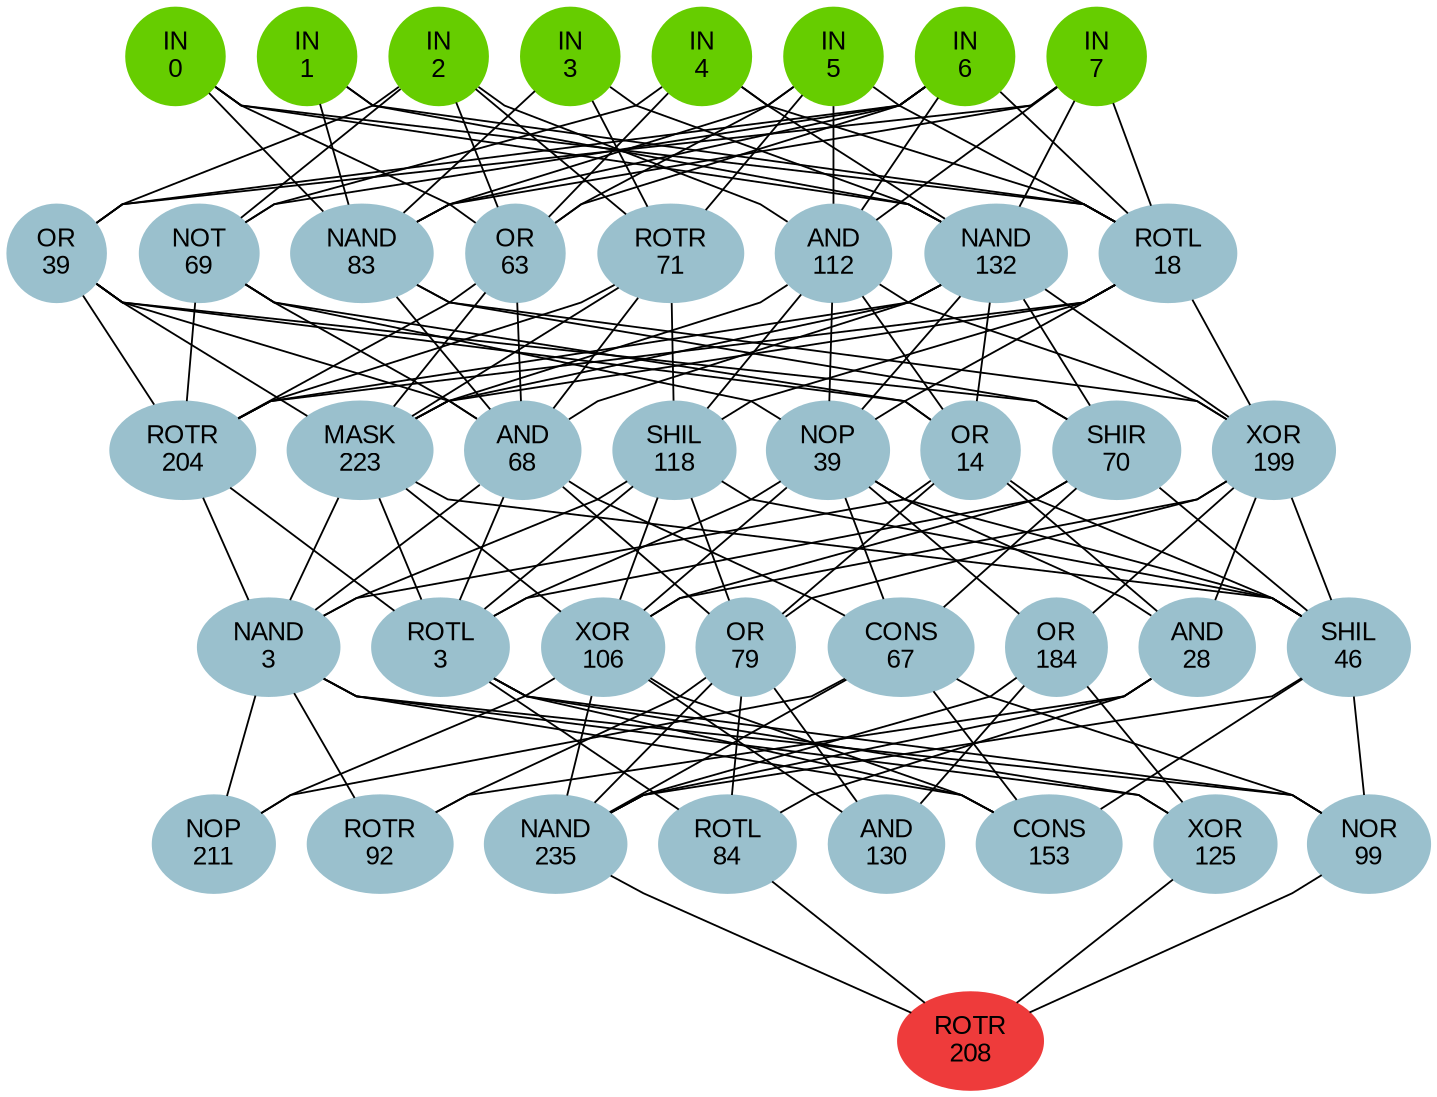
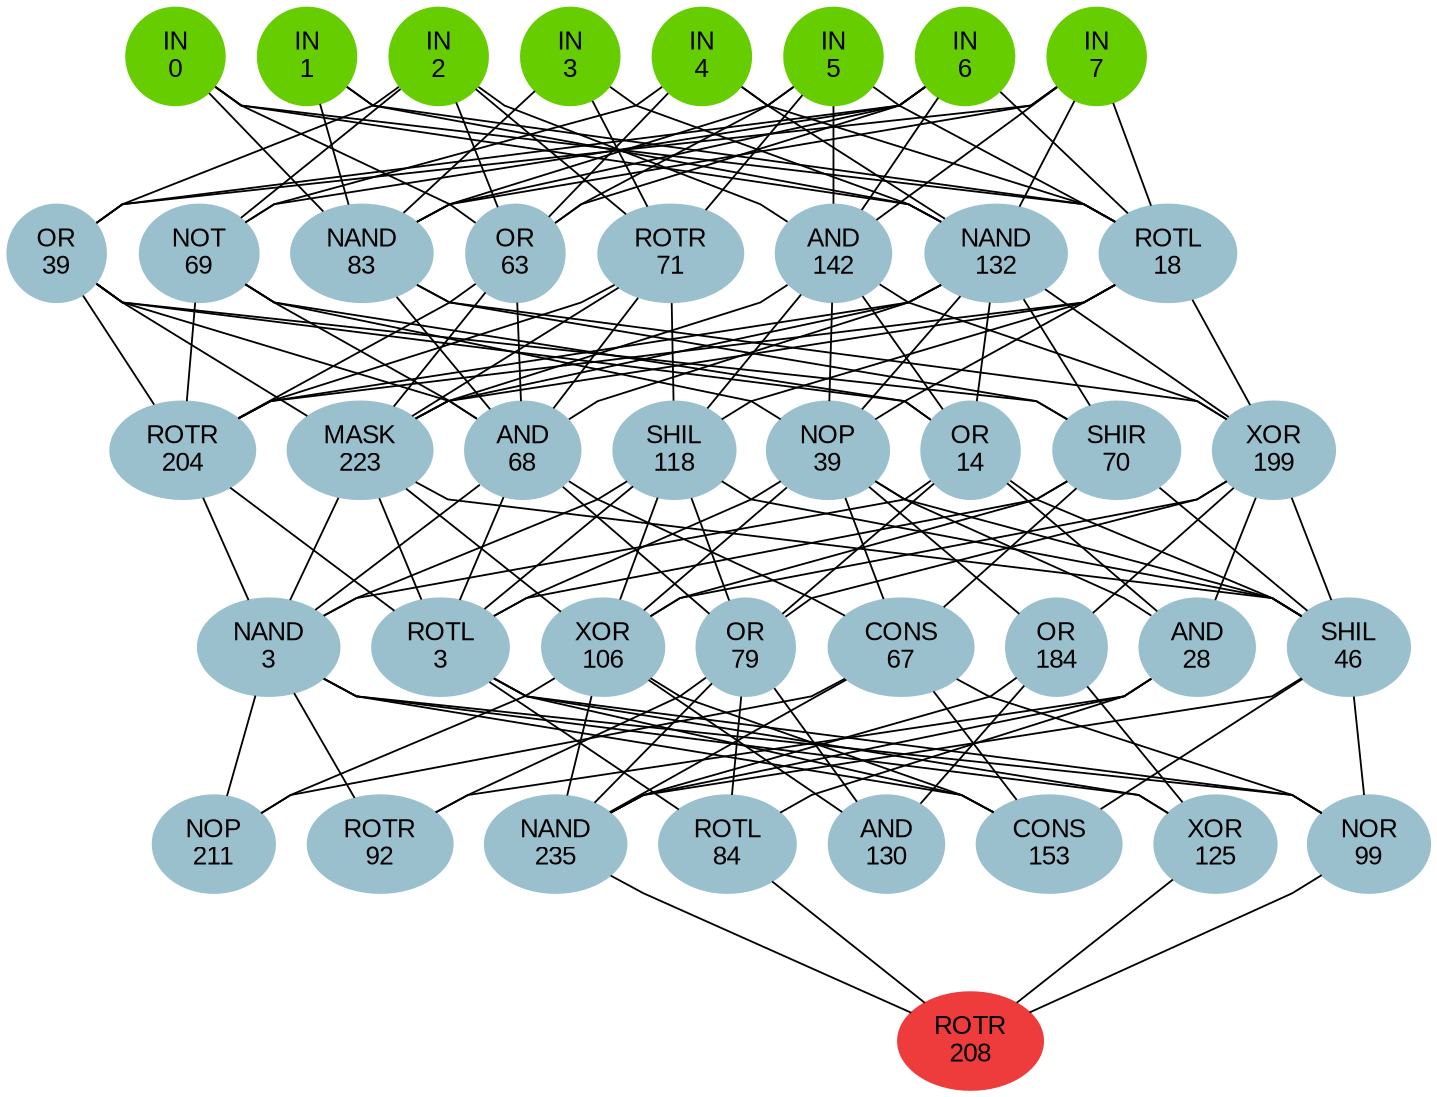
node "AND 112": label "AND 112" -> "AND 142"
